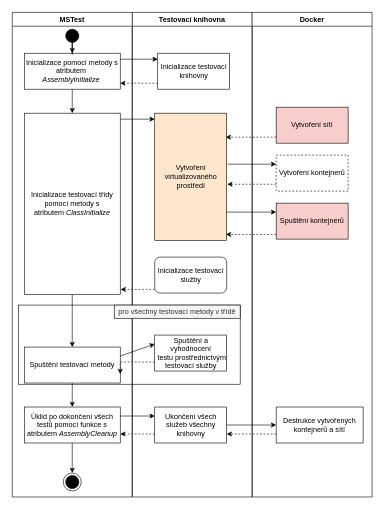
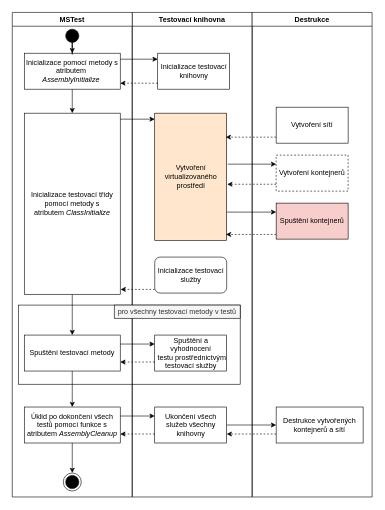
node "Docker": label "Docker" -> "Destrukce"
node "Vytvoření sítí": fillcolor #f8cecc -> #ffffff
node "pro všechny testovací metody v třídě": label "pro všechny testovací metody v třídě" -> "pro všechny testovací metody v testů"
node "Spuštění testovací metody": moved (72, 365) -> (72, 353)
